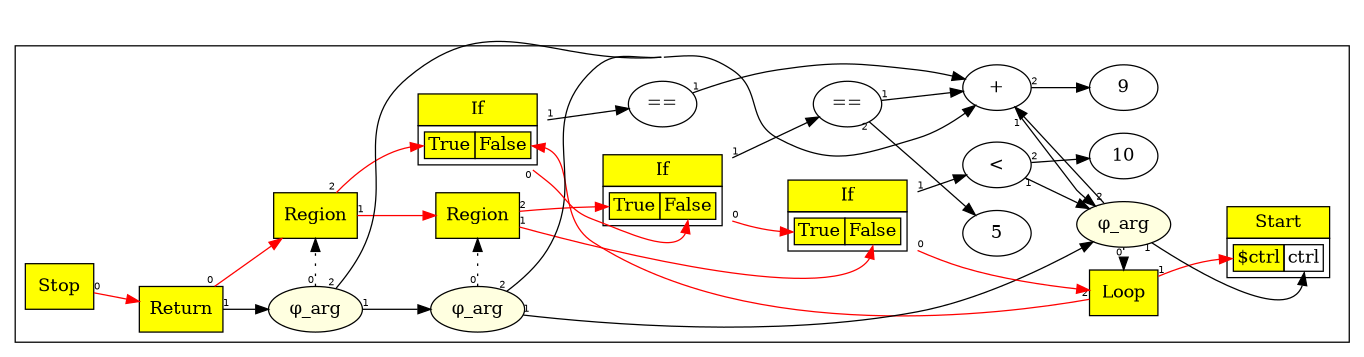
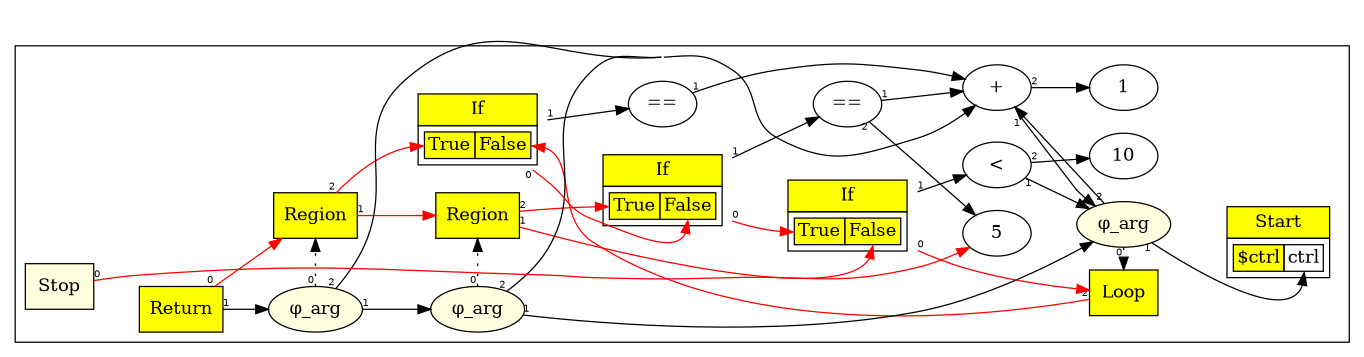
node "9": label "9" -> "1"
edge "Loop" -> "Start": removed
node "Stop": fillcolor yellow -> lightyellow
edge "Stop" -> "Return": now "Stop" -> "5"
